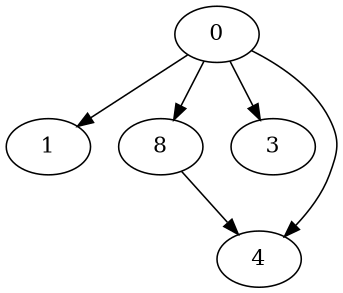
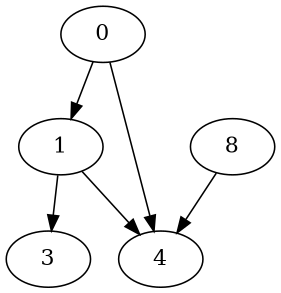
edge "0" -> "8": removed
edge "0" -> "3": now "1" -> "3"
edge "1" -> "4": added
